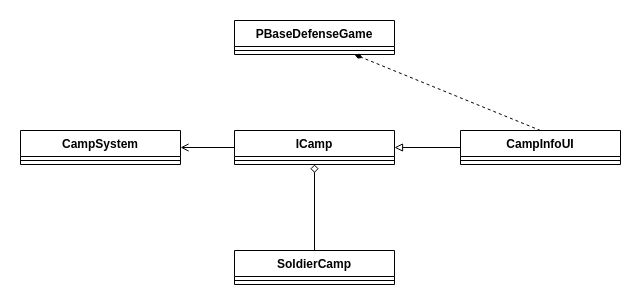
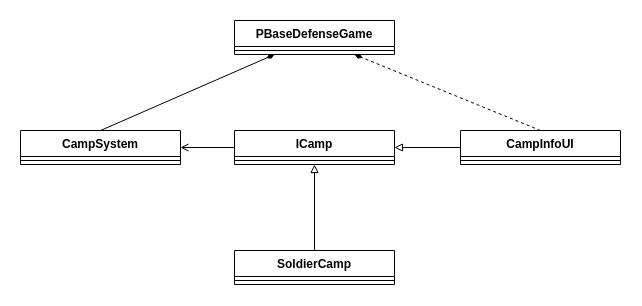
edge "CampSystem" -> "PBaseDefenseGame": added
edge "SoldierCamp" -> "ICamp": arrowhead diamond -> block
